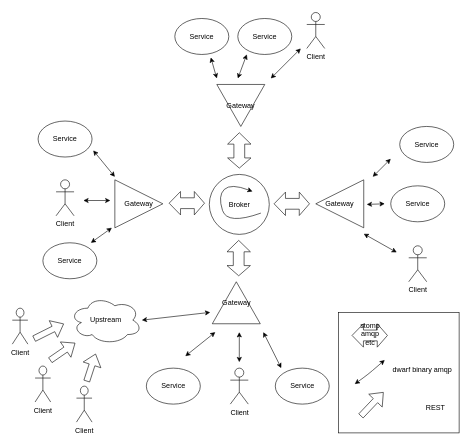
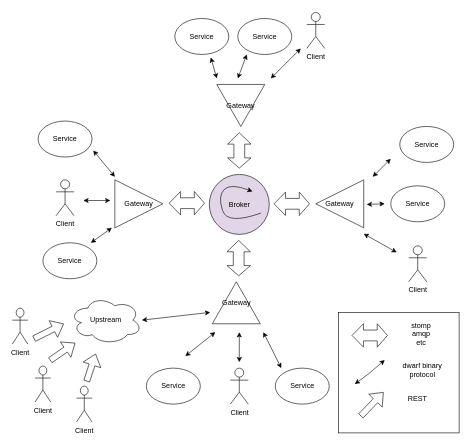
node "Broker": fillcolor #ffffff -> #e1d5e7
node "stomp amqp etc": moved (371, 334) -> (422, 334)
node "dwarf binary amqp": label "dwarf binary amqp" -> "dwarf binary protocol"
node "REST": moved (436, 408) -> (418, 399)
